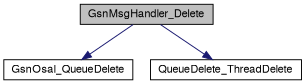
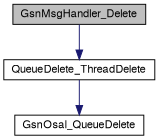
edge "GsnMsgHandler_Delete" -> "GsnOsal_QueueDelete": now "QueueDelete_ThreadDelete" -> "GsnOsal_QueueDelete"
